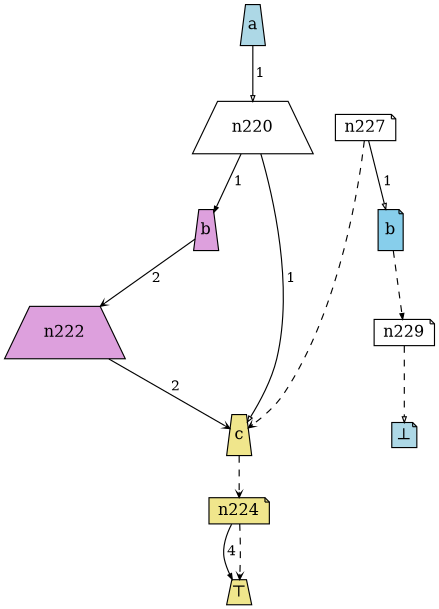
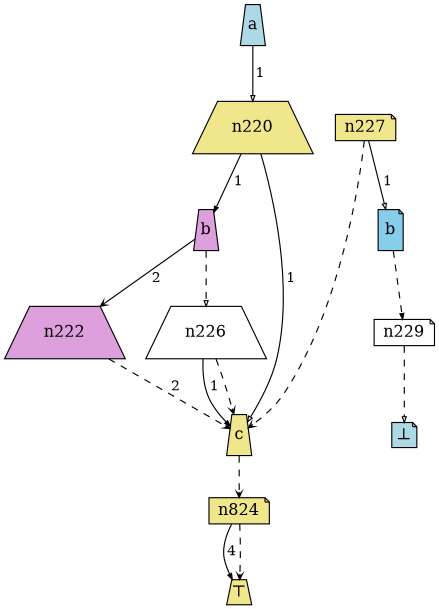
node "n220": fillcolor white -> khaki
node "n227": fillcolor white -> khaki
node "n226": added
edge "n222" -> "c": style solid -> dashed
node "n224": label "n224" -> "n824"
